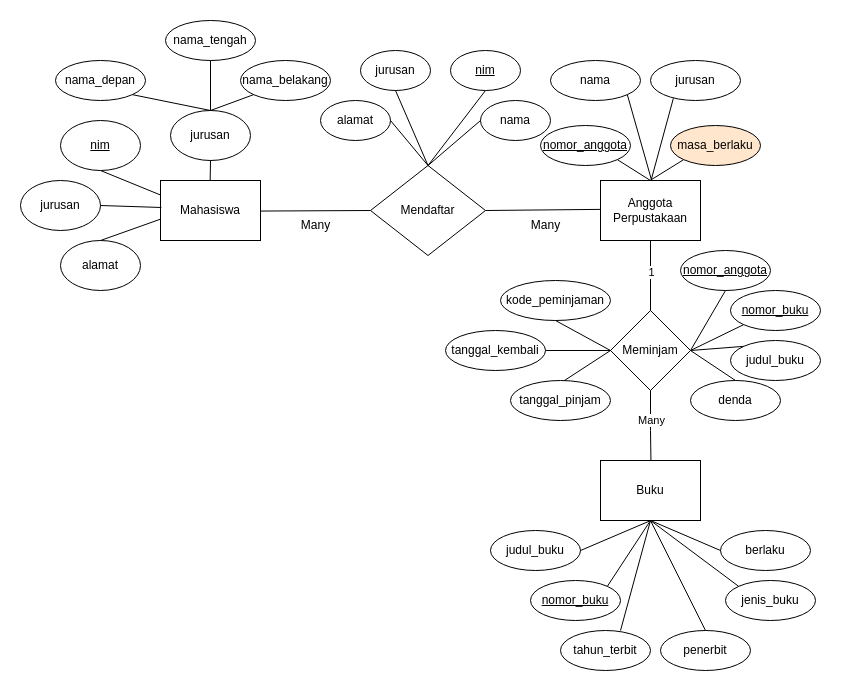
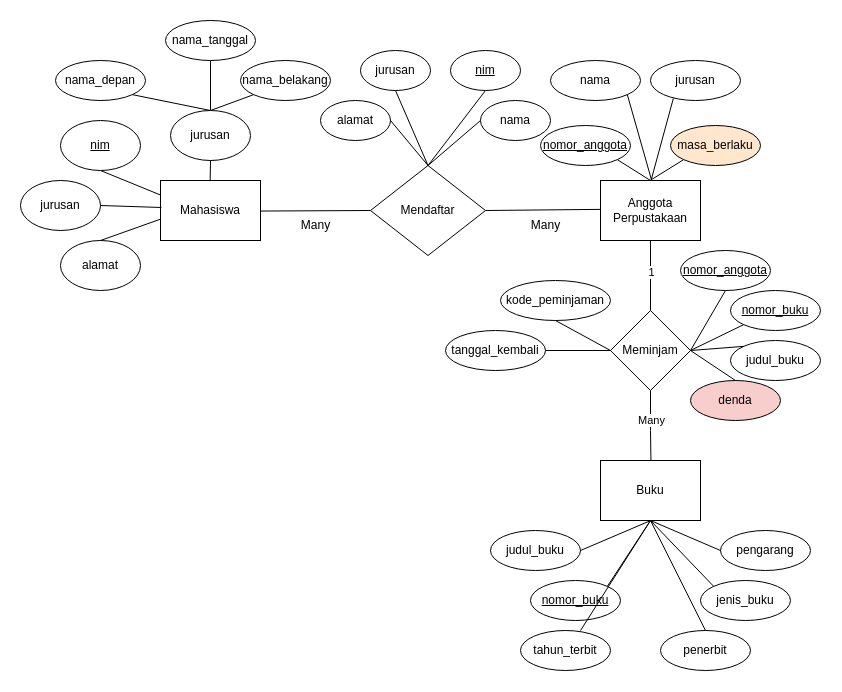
node "nama_tengah": label "nama_tengah" -> "nama_tanggal"
edge "Meminjam" -- "tanggal_pinjam": removed
node "tanggal_pinjam": removed
node "denda": fillcolor #ffffff -> #f8cecc
node "berlaku": label "berlaku" -> "pengarang"
node "jenis_buku": moved (771, 601) -> (746, 601)
node "tahun_terbit": moved (606, 651) -> (566, 651)
